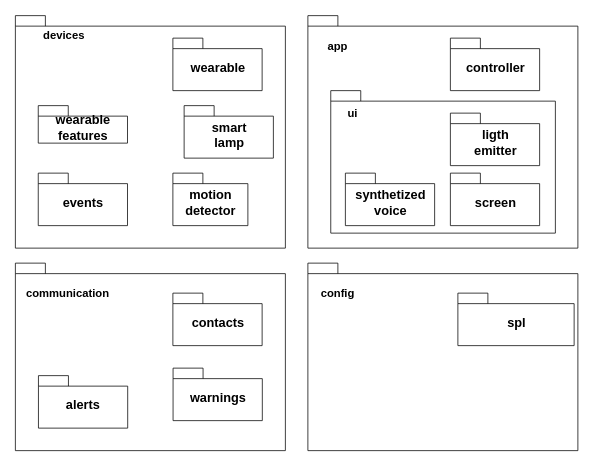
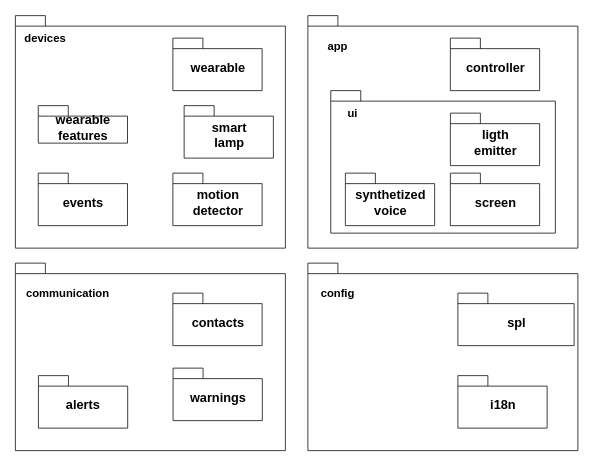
node "devices": moved (64, 34) -> (45, 38)
node "motion detector": size 75x53 -> 89x53
node "i18n": added
